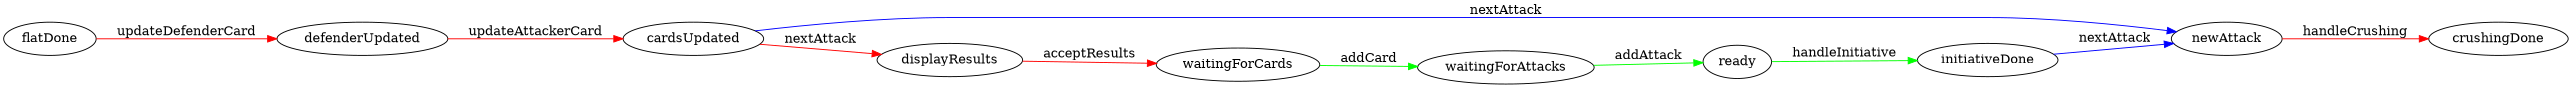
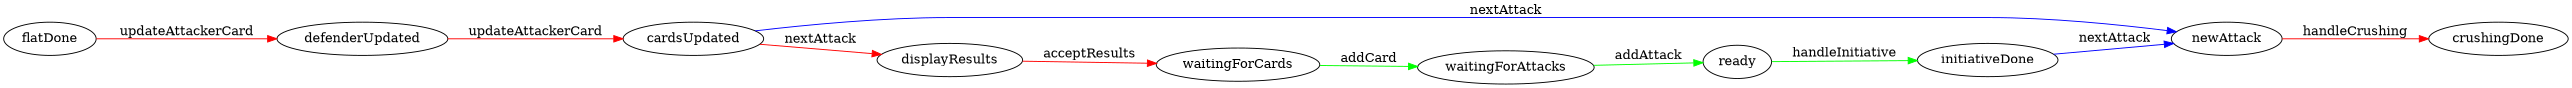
edge "flatDone" -> "defenderUpdated": label " updateDefenderCard " -> " updateAttackerCard "
